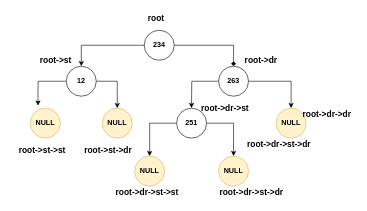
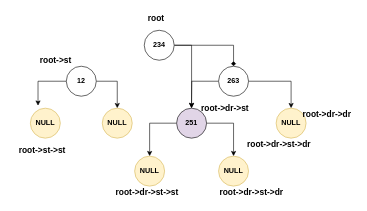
edge "234" -> "12": now "234" -> "251"
node "root->dr": removed
node "251": fillcolor #ffffff -> #e1d5e7
node "root->st->dr": removed
